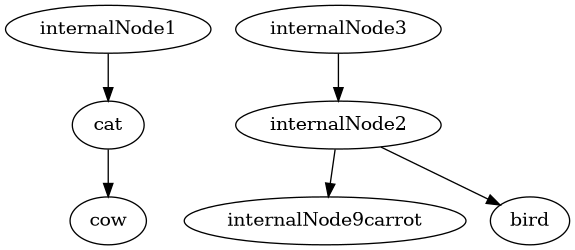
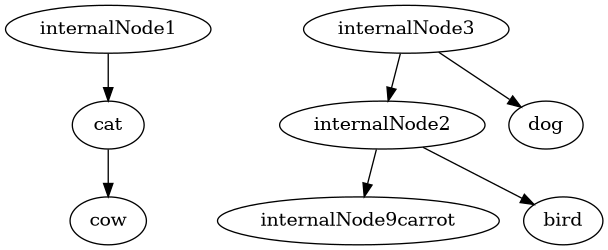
node "dog": added
